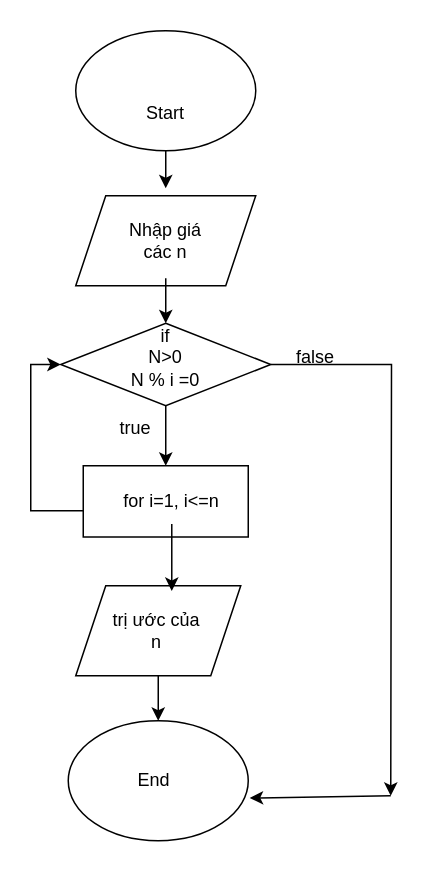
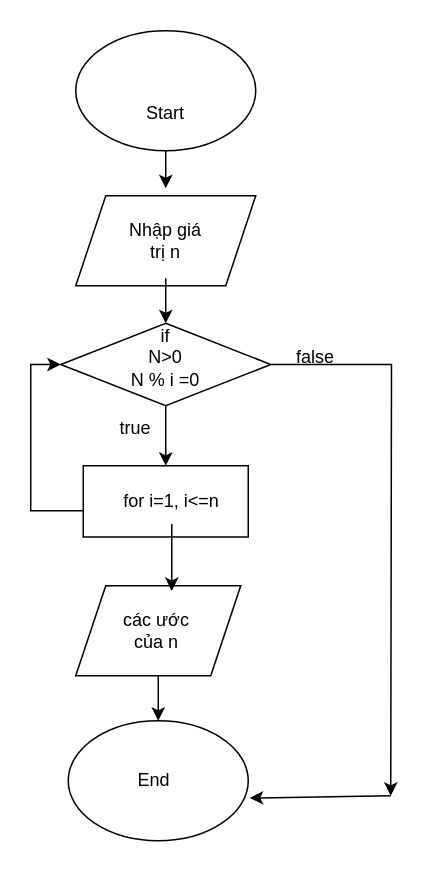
node "Nhập giá các n": label "Nhập giá các n" -> "Nhập giá trị n"
node "trị ước của n": label "trị ước của n" -> "các ước của n"
